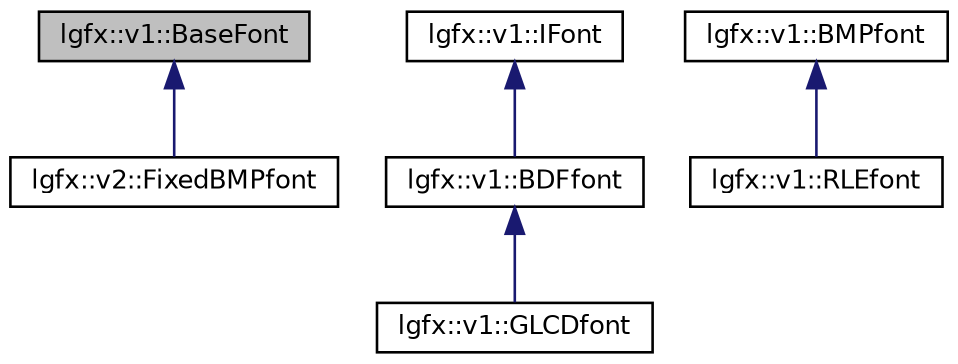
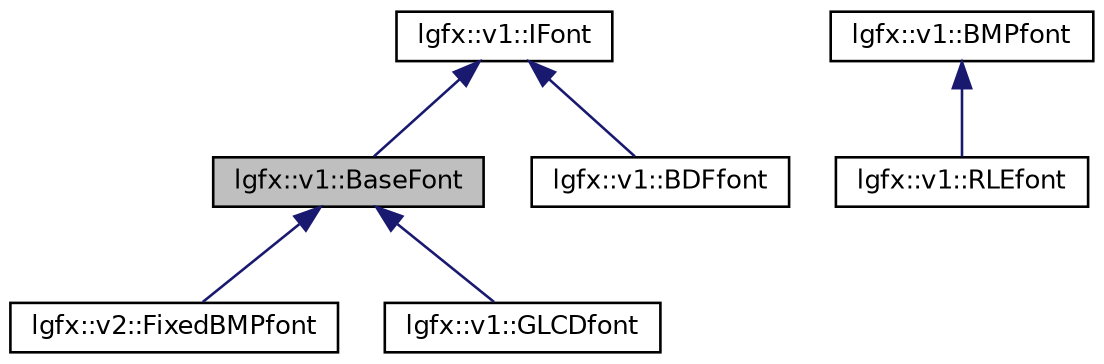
edge "lgfx::v1::BaseFont" -> "lgfx::v1::IFont": added
edge "lgfx::v1::GLCDfont" -> "lgfx::v1::BDFfont": now "lgfx::v1::GLCDfont" -> "lgfx::v1::BaseFont"
